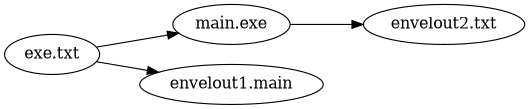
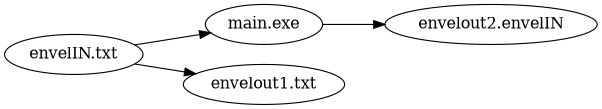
node "envelout2.txt": label "envelout2.txt" -> "envelout2.envelIN"
node "exe.txt": label "exe.txt" -> "envelIN.txt"
node "envelout1.main": label "envelout1.main" -> "envelout1.txt"
